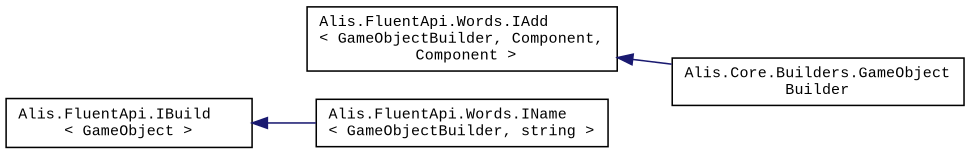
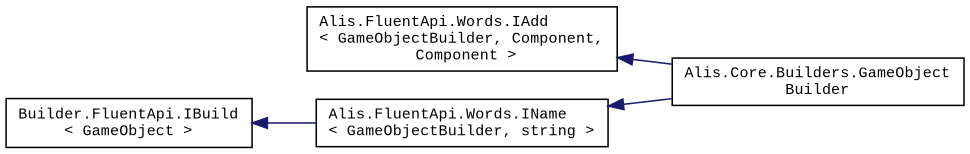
edge "Alis.Core.Builders.GameObject Builder" -> "Alis.FluentApi.Words.IName < GameObjectBuilder, string >": added
node "Alis.FluentApi.IBuild < GameObject >": label "Alis.FluentApi.IBuild < GameObject >" -> "Builder.FluentApi.IBuild < GameObject >"
